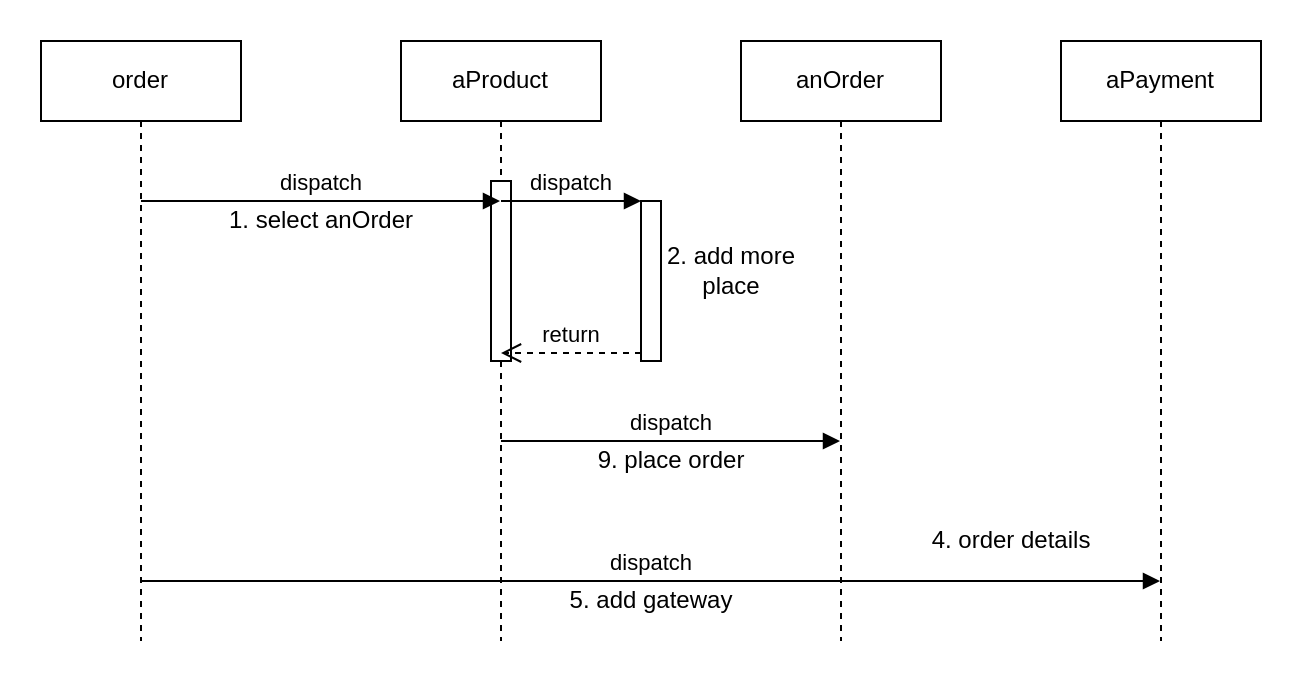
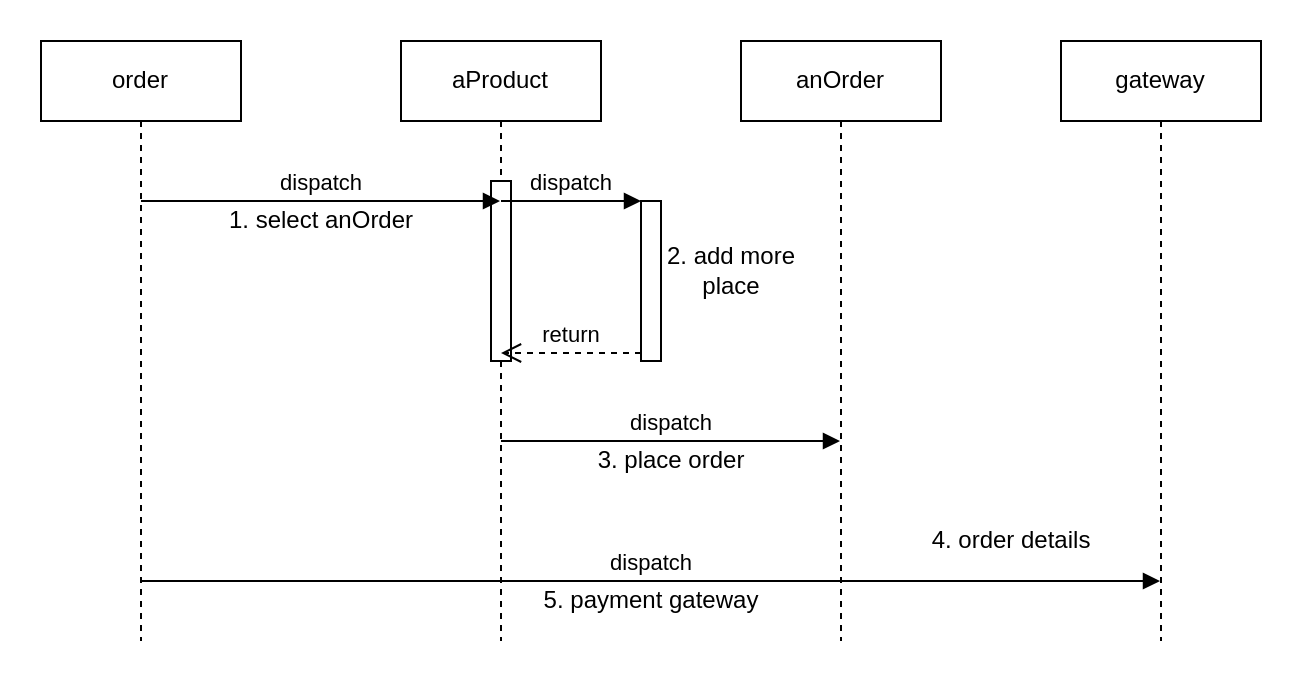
node "aPayment": label "aPayment" -> "gateway"
node "9. place order": label "9. place order" -> "3. place order"
node "5. add gateway": label "5. add gateway" -> "5. payment gateway"
